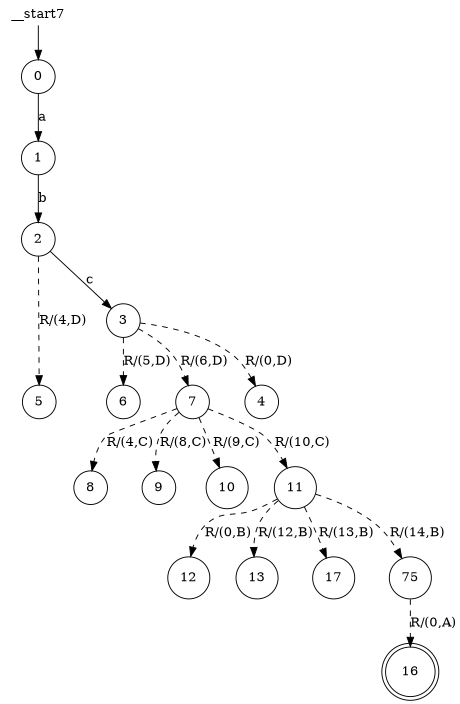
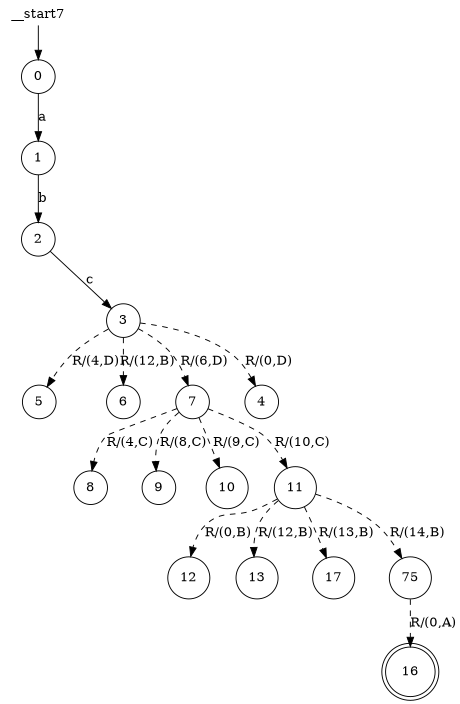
edge "2" -> "5": now "3" -> "5"
edge "3" -> "6": label "R/(5,D)" -> "R/(12,B)"
